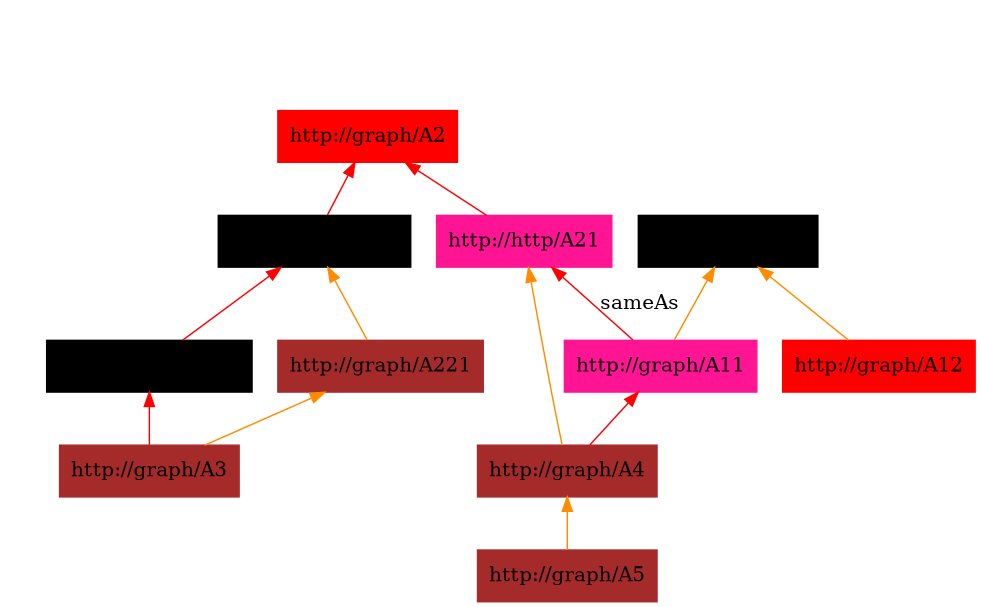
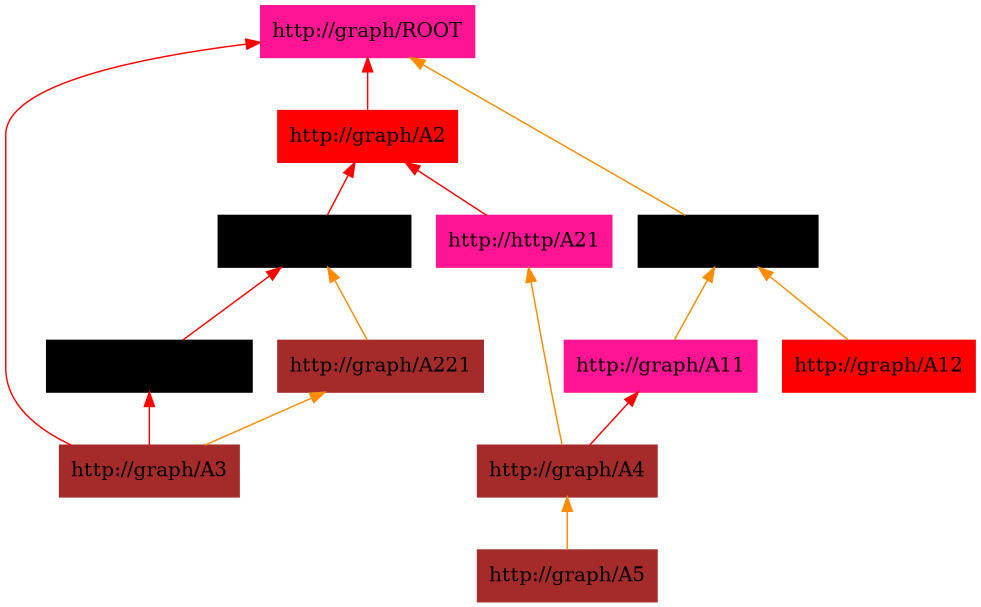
node "http://graph/ROOT": added
edge "http://graph/A11" -> "http://http/A21": removed, label "sameAs"
